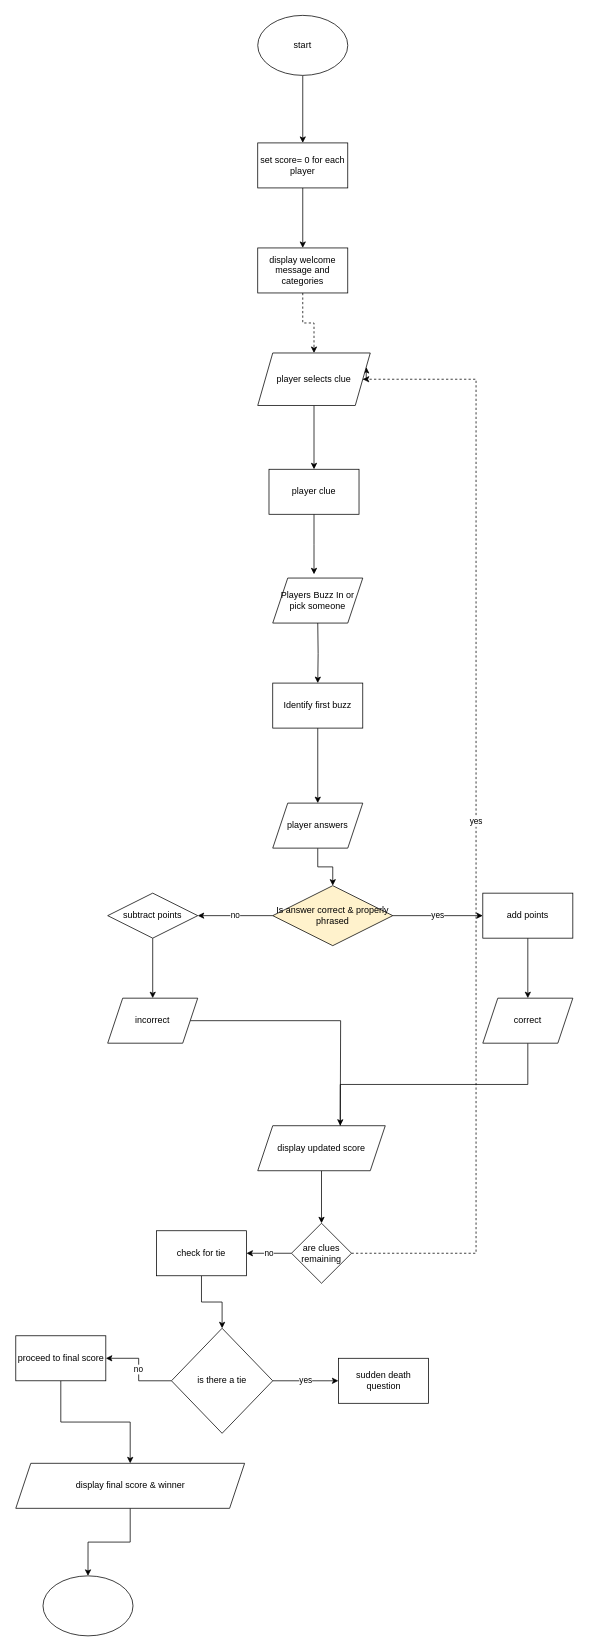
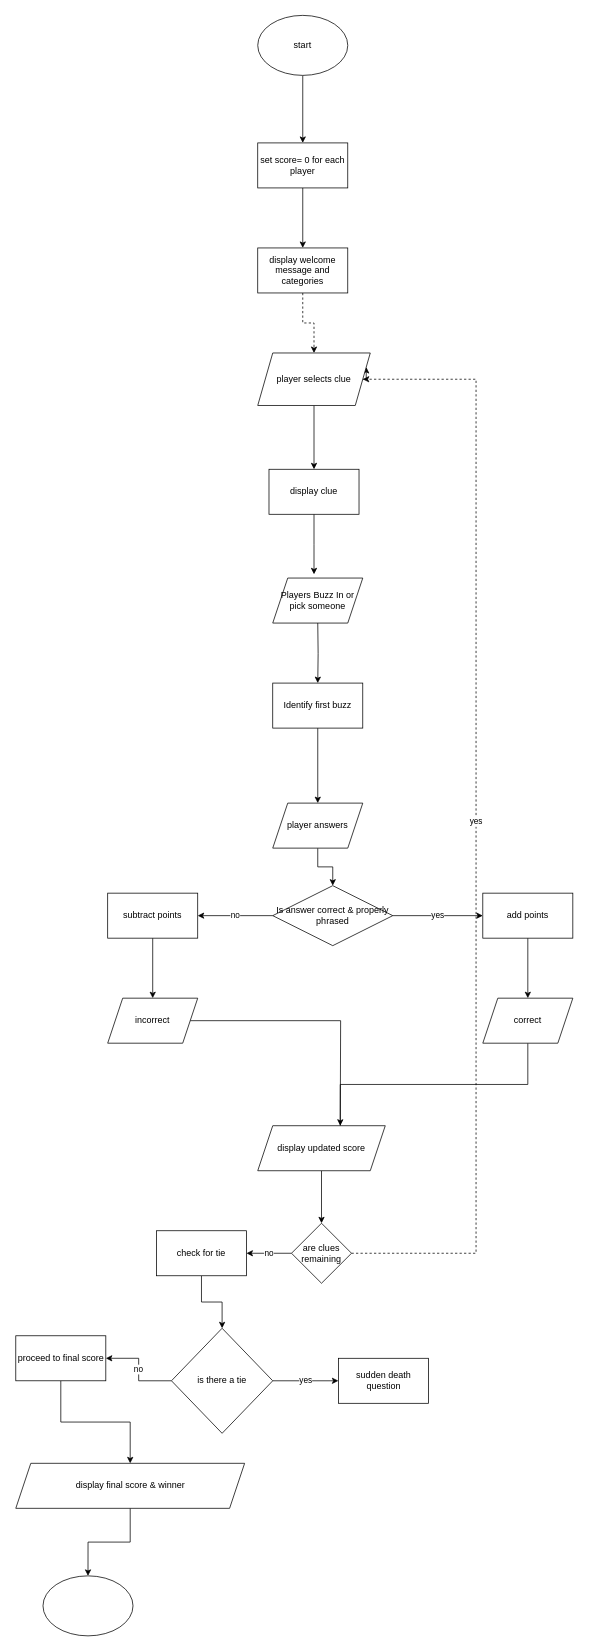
node "player clue": label "player clue" -> "display clue"
node "subtract points": shape diamond -> rectangle
node "Is answer correct & properly phrased": fillcolor #fff2cc -> #ffffff
